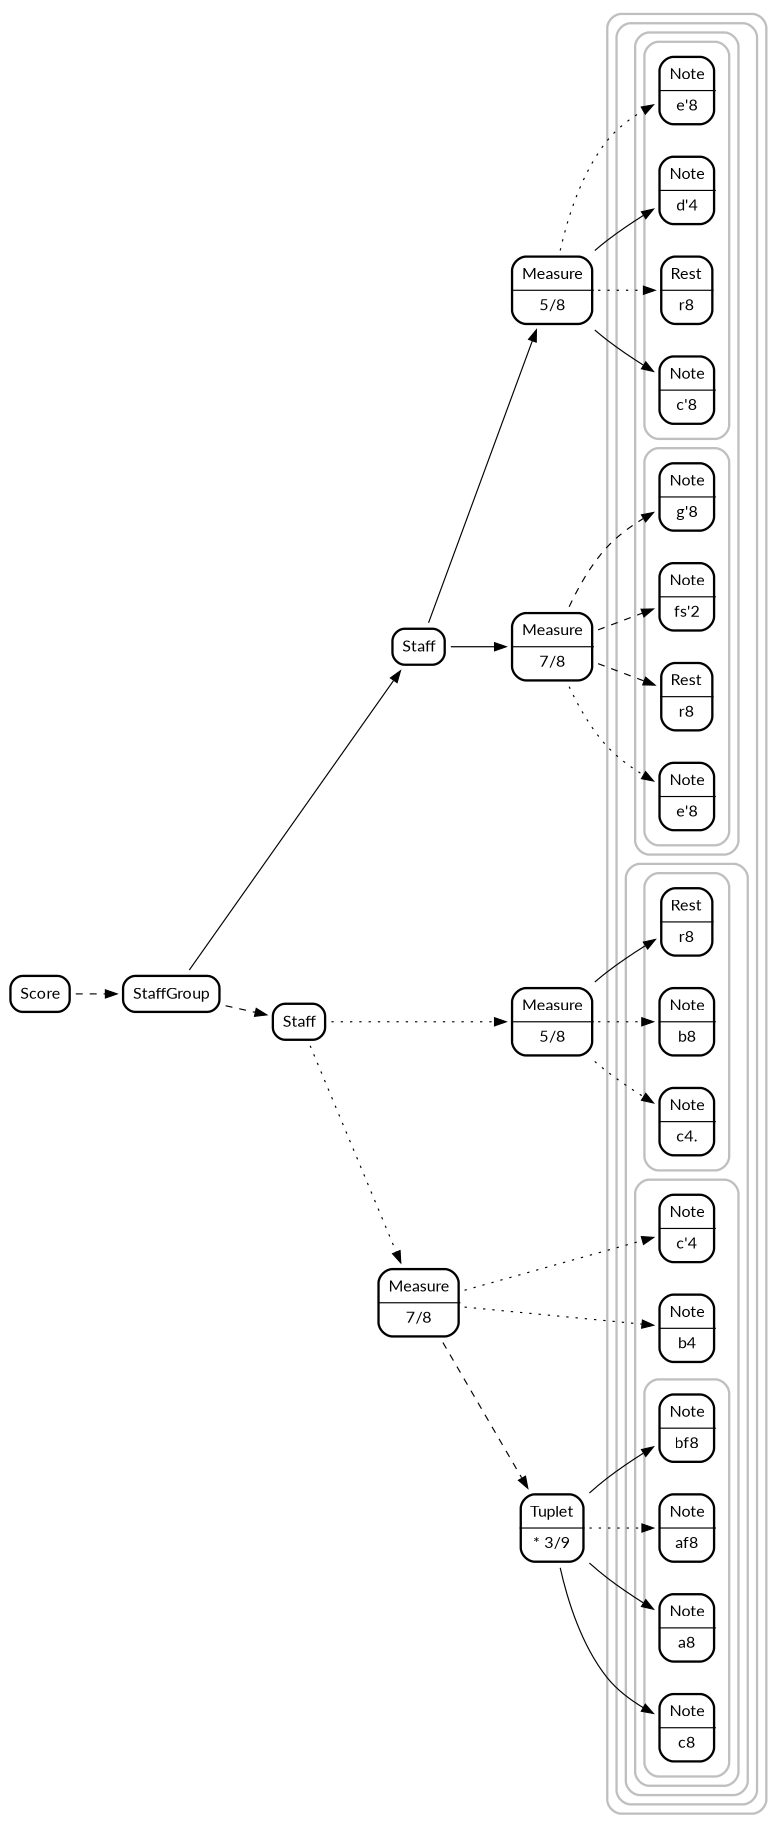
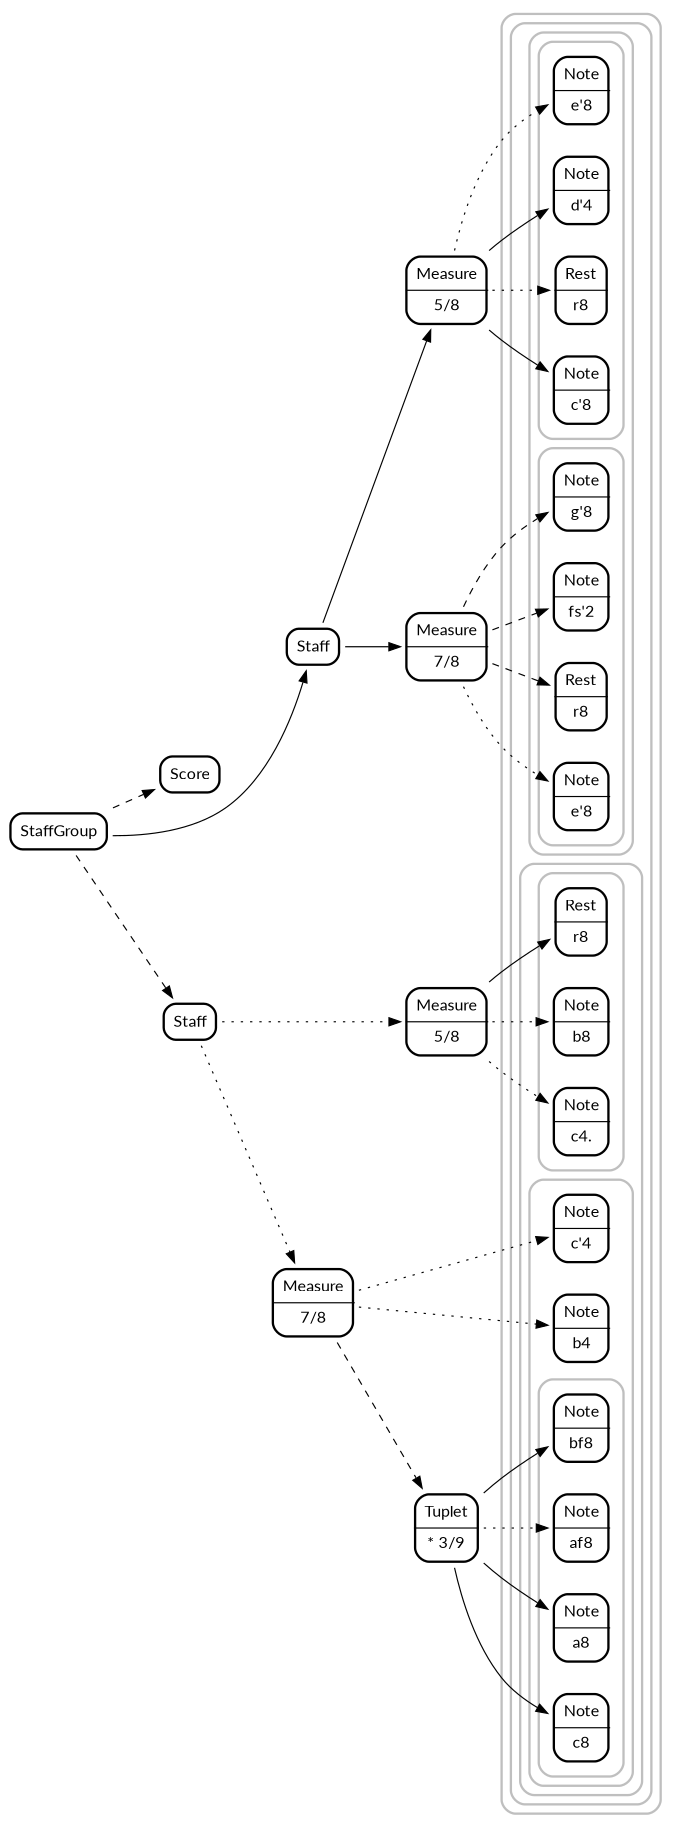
edge "Score" -> "StaffGroup": reversed
